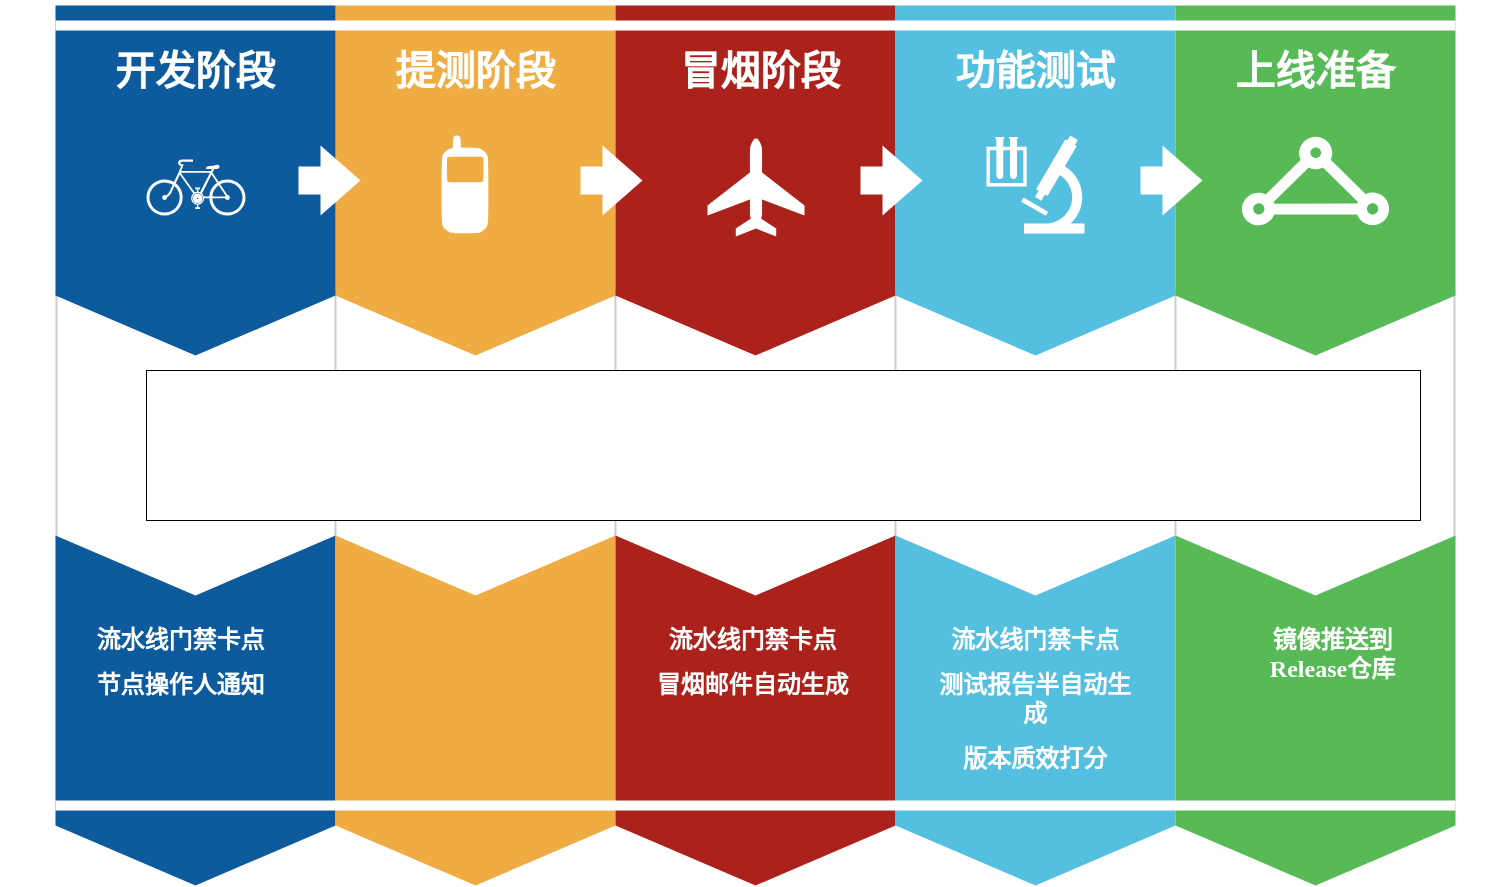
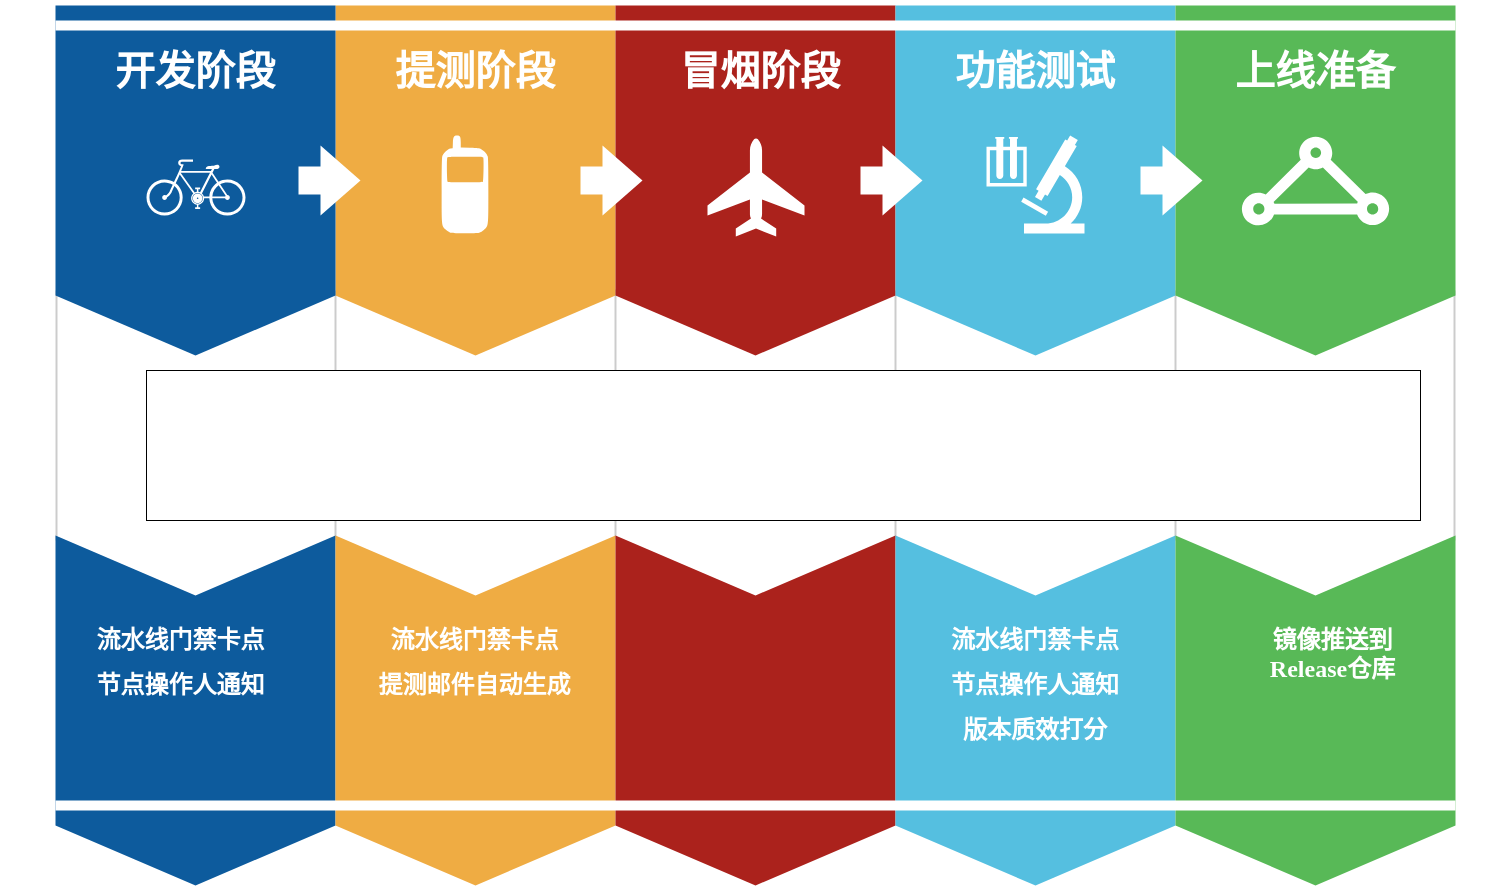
node "流水线门禁卡点 测试报告半自动生成 版本质效打分": label "流水线门禁卡点 测试报告半自动生成 版本质效打分" -> "流水线门禁卡点 节点操作人通知 版本质效打分"
node "流水线门禁卡点 提测邮件自动生成": added
node "流水线门禁卡点 冒烟邮件自动生成": removed
